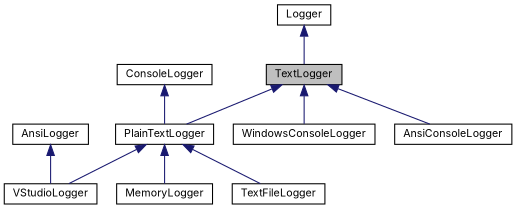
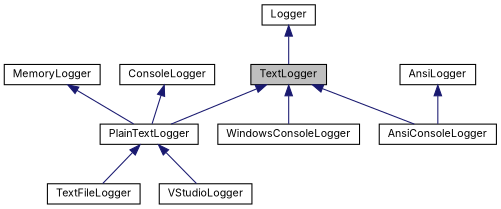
edge "VStudioLogger" -> "AnsiLogger": now "AnsiConsoleLogger" -> "AnsiLogger"
edge "MemoryLogger" -> "PlainTextLogger": reversed
